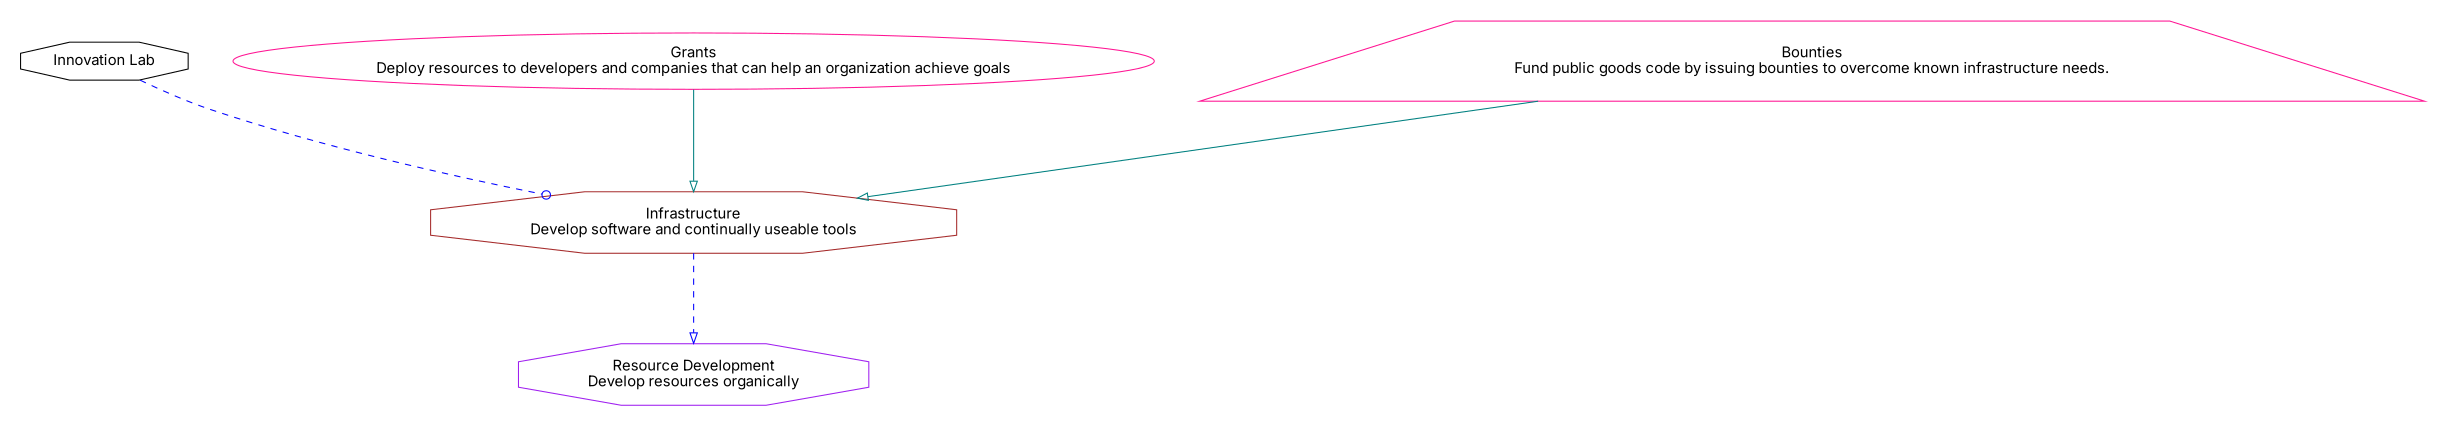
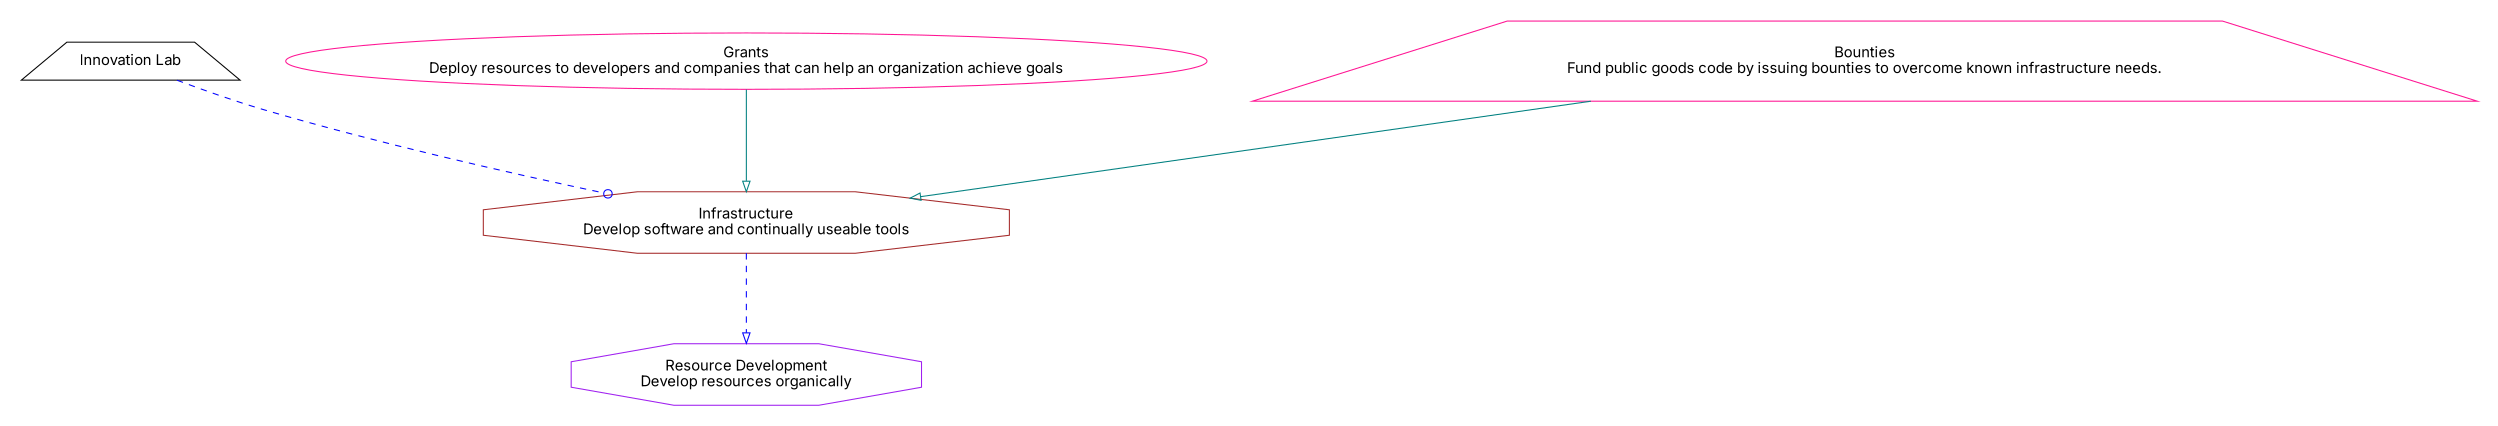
node "Innovation Lab": shape octagon -> trapezium
